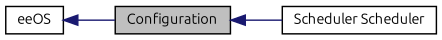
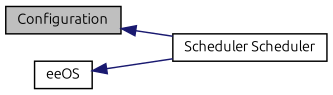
edge "Configuration" -> "eeOS": now "Scheduler Scheduler" -> "eeOS"
